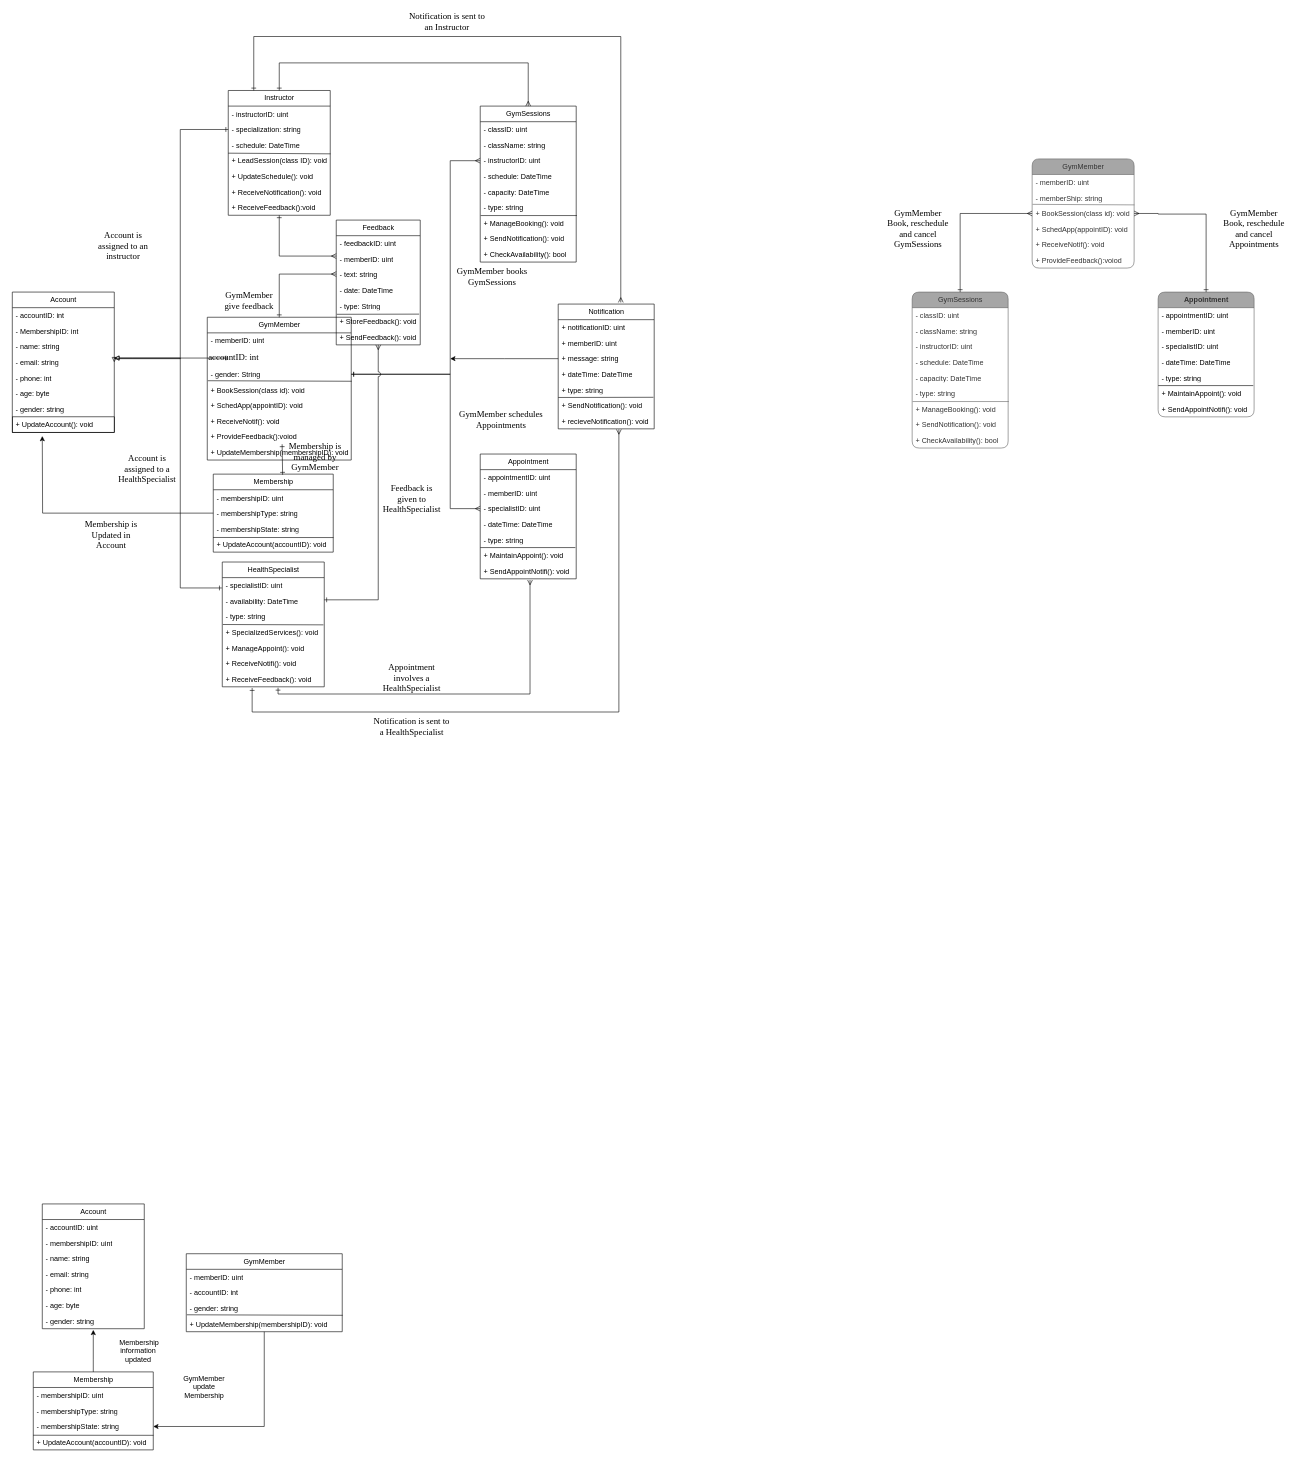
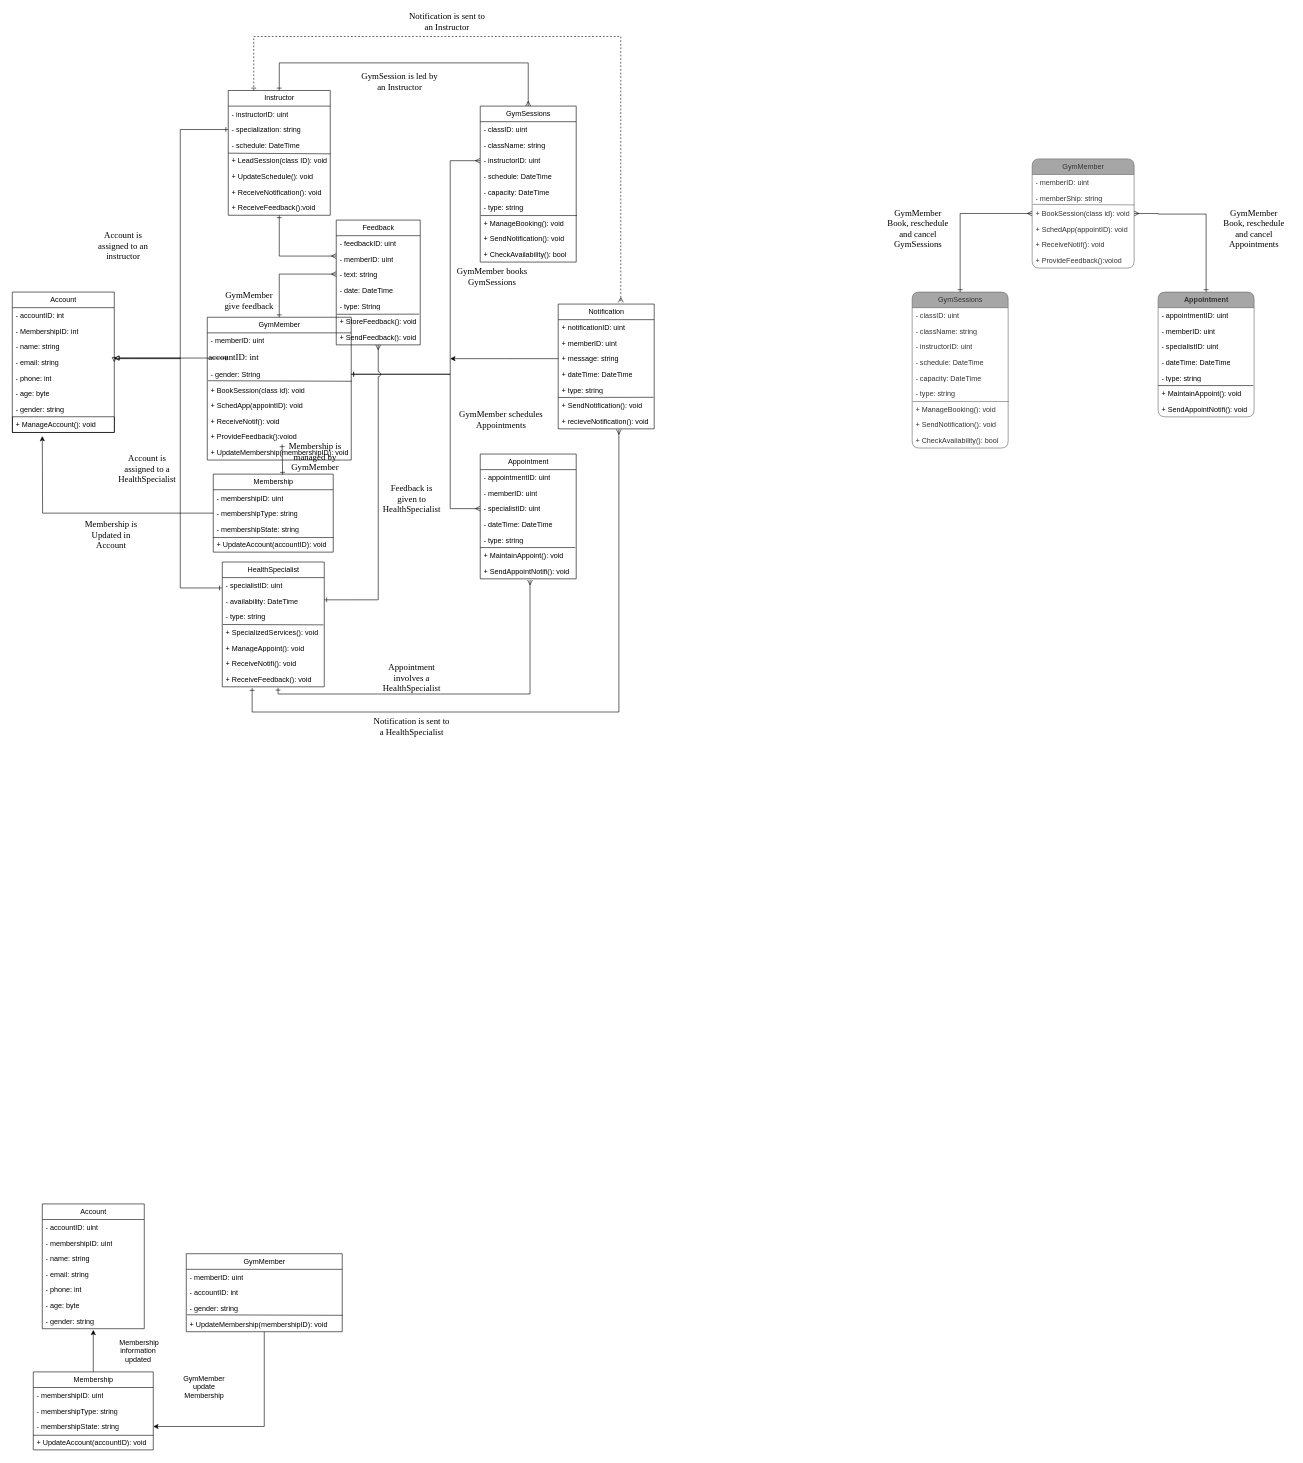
edge "Instructor" -- "Notification": style solid -> dashed
node "GymSession is led by an Instructor": added
node "+ UpdateAccount(): void": label "+ UpdateAccount(): void" -> "+ ManageAccount(): void"
